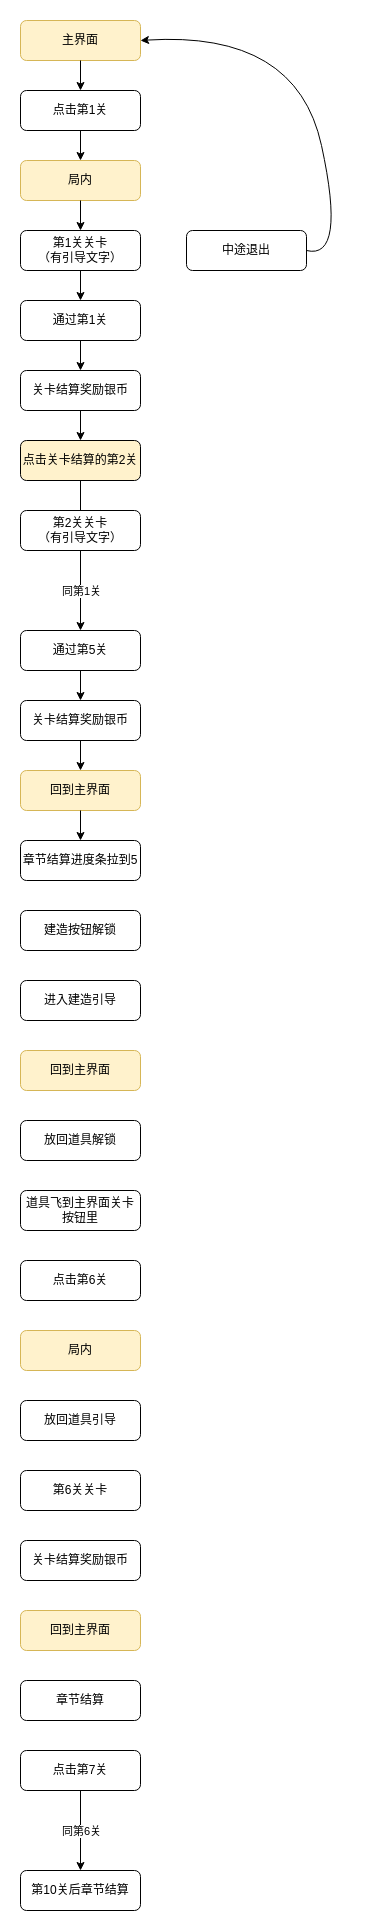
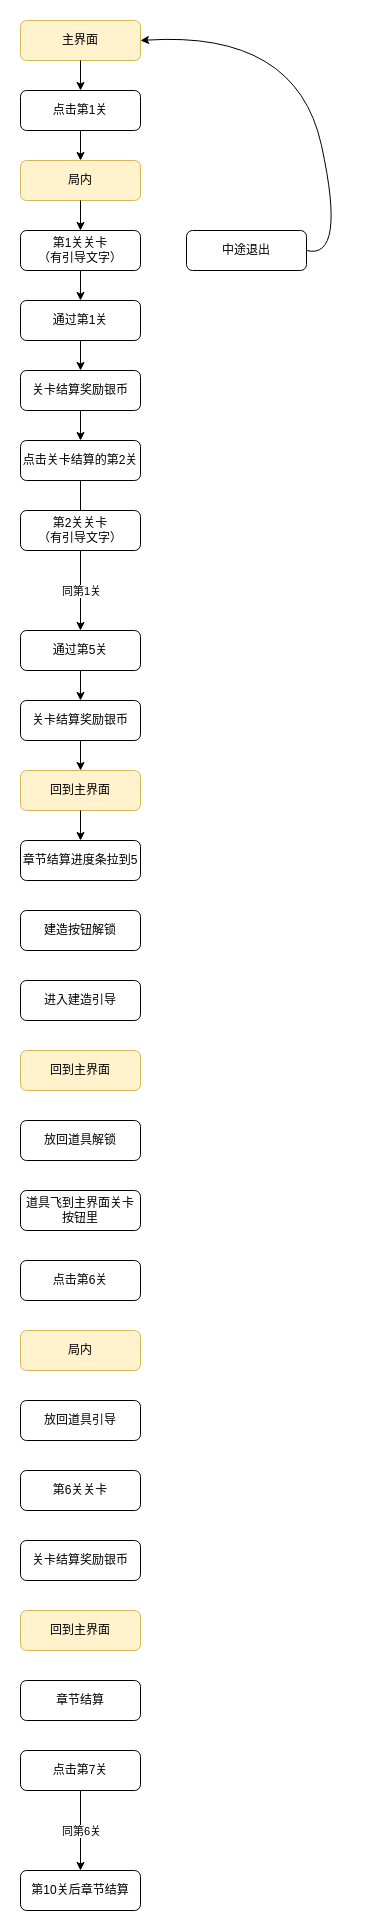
node "点击关卡结算的第2关": fillcolor #fff2cc -> #ffffff
